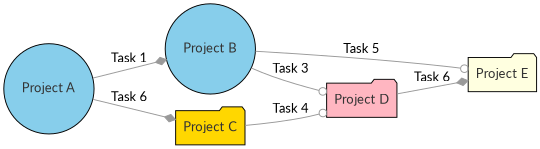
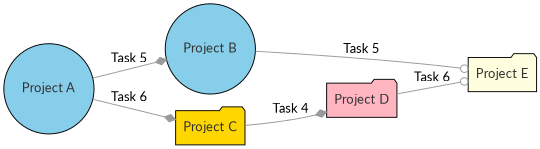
edge "Project A" -> "Project B": label "Task 1" -> "Task 5"
edge "Project B" -> "Project D": removed, label "Task 3"
edge "Project D" -> "Project E": arrowhead diamond -> odot
edge "Project C" -> "Project D": arrowhead odot -> diamond
